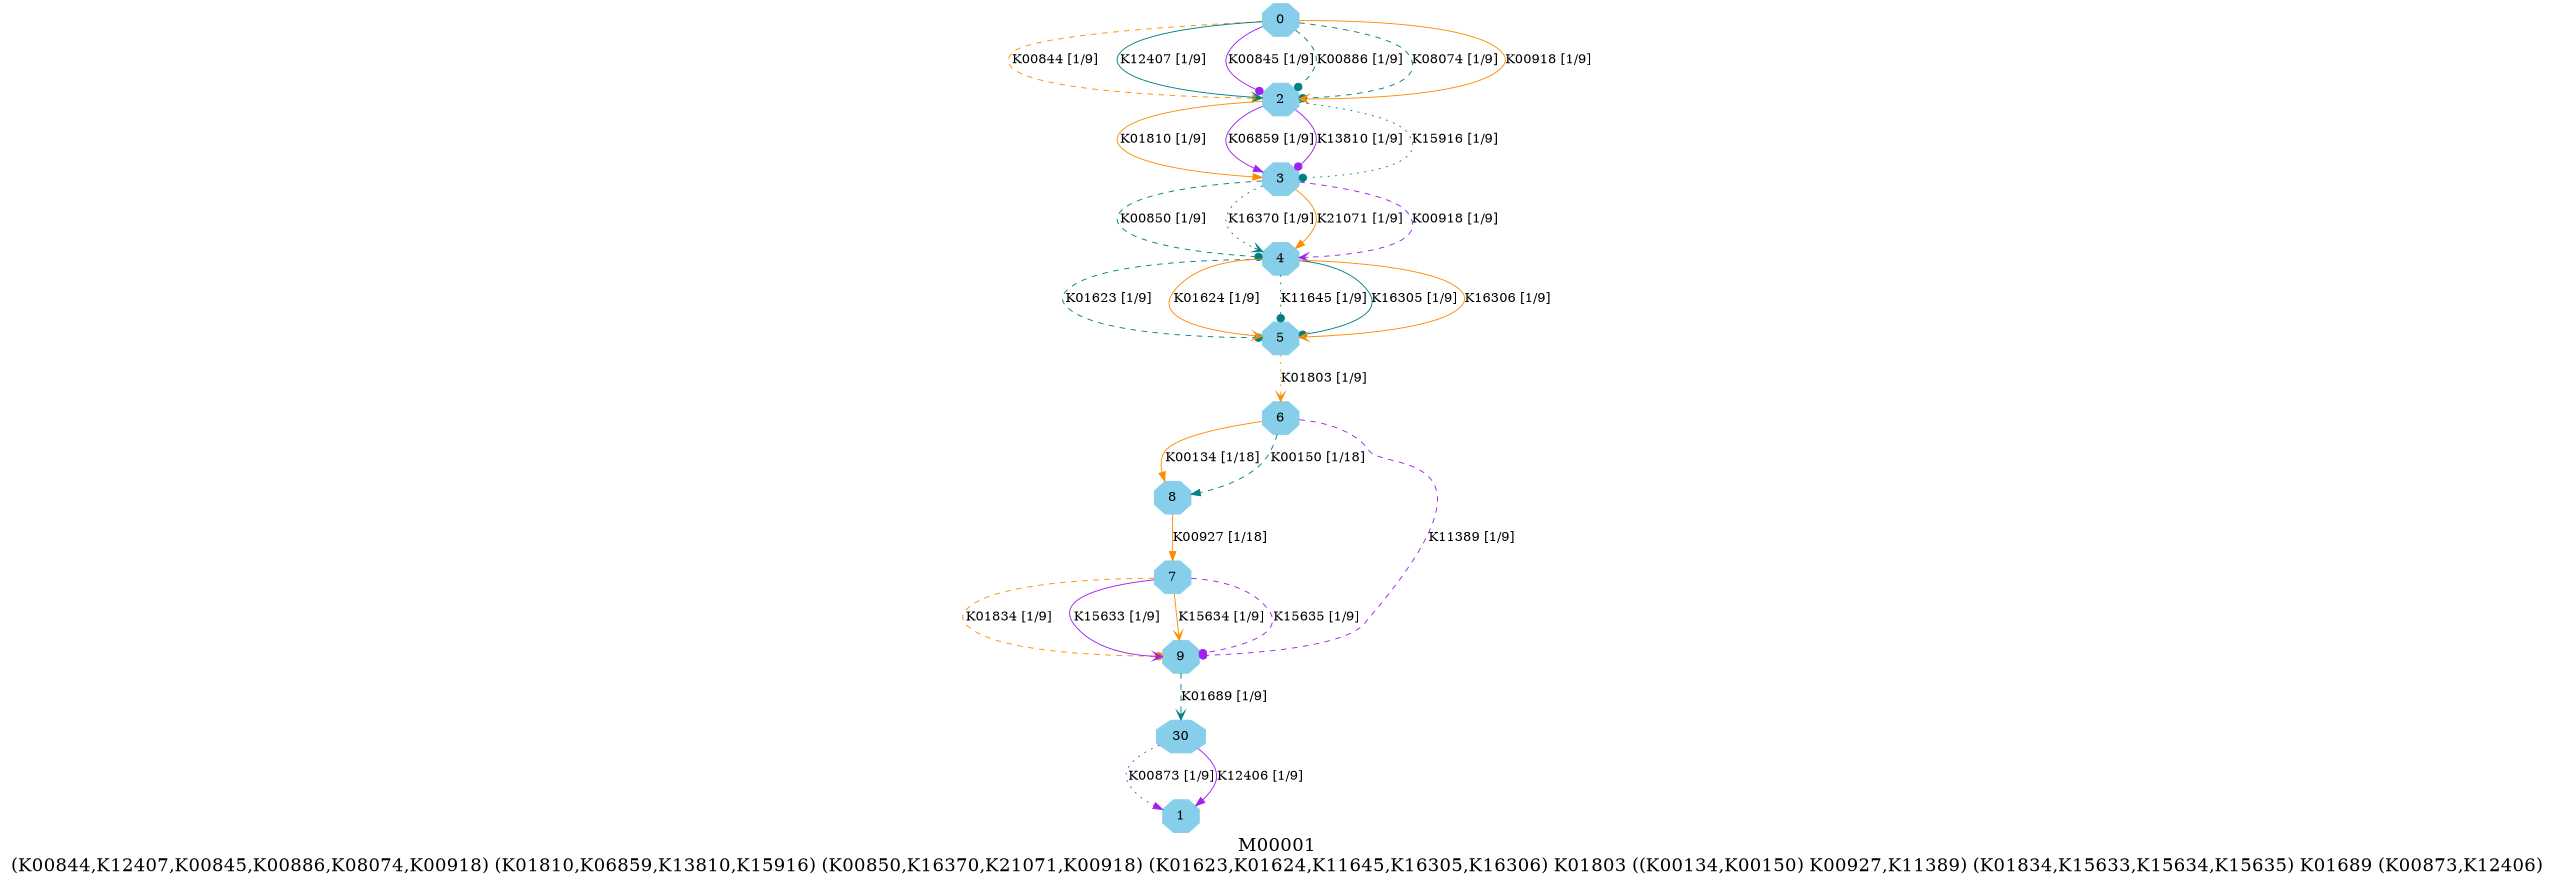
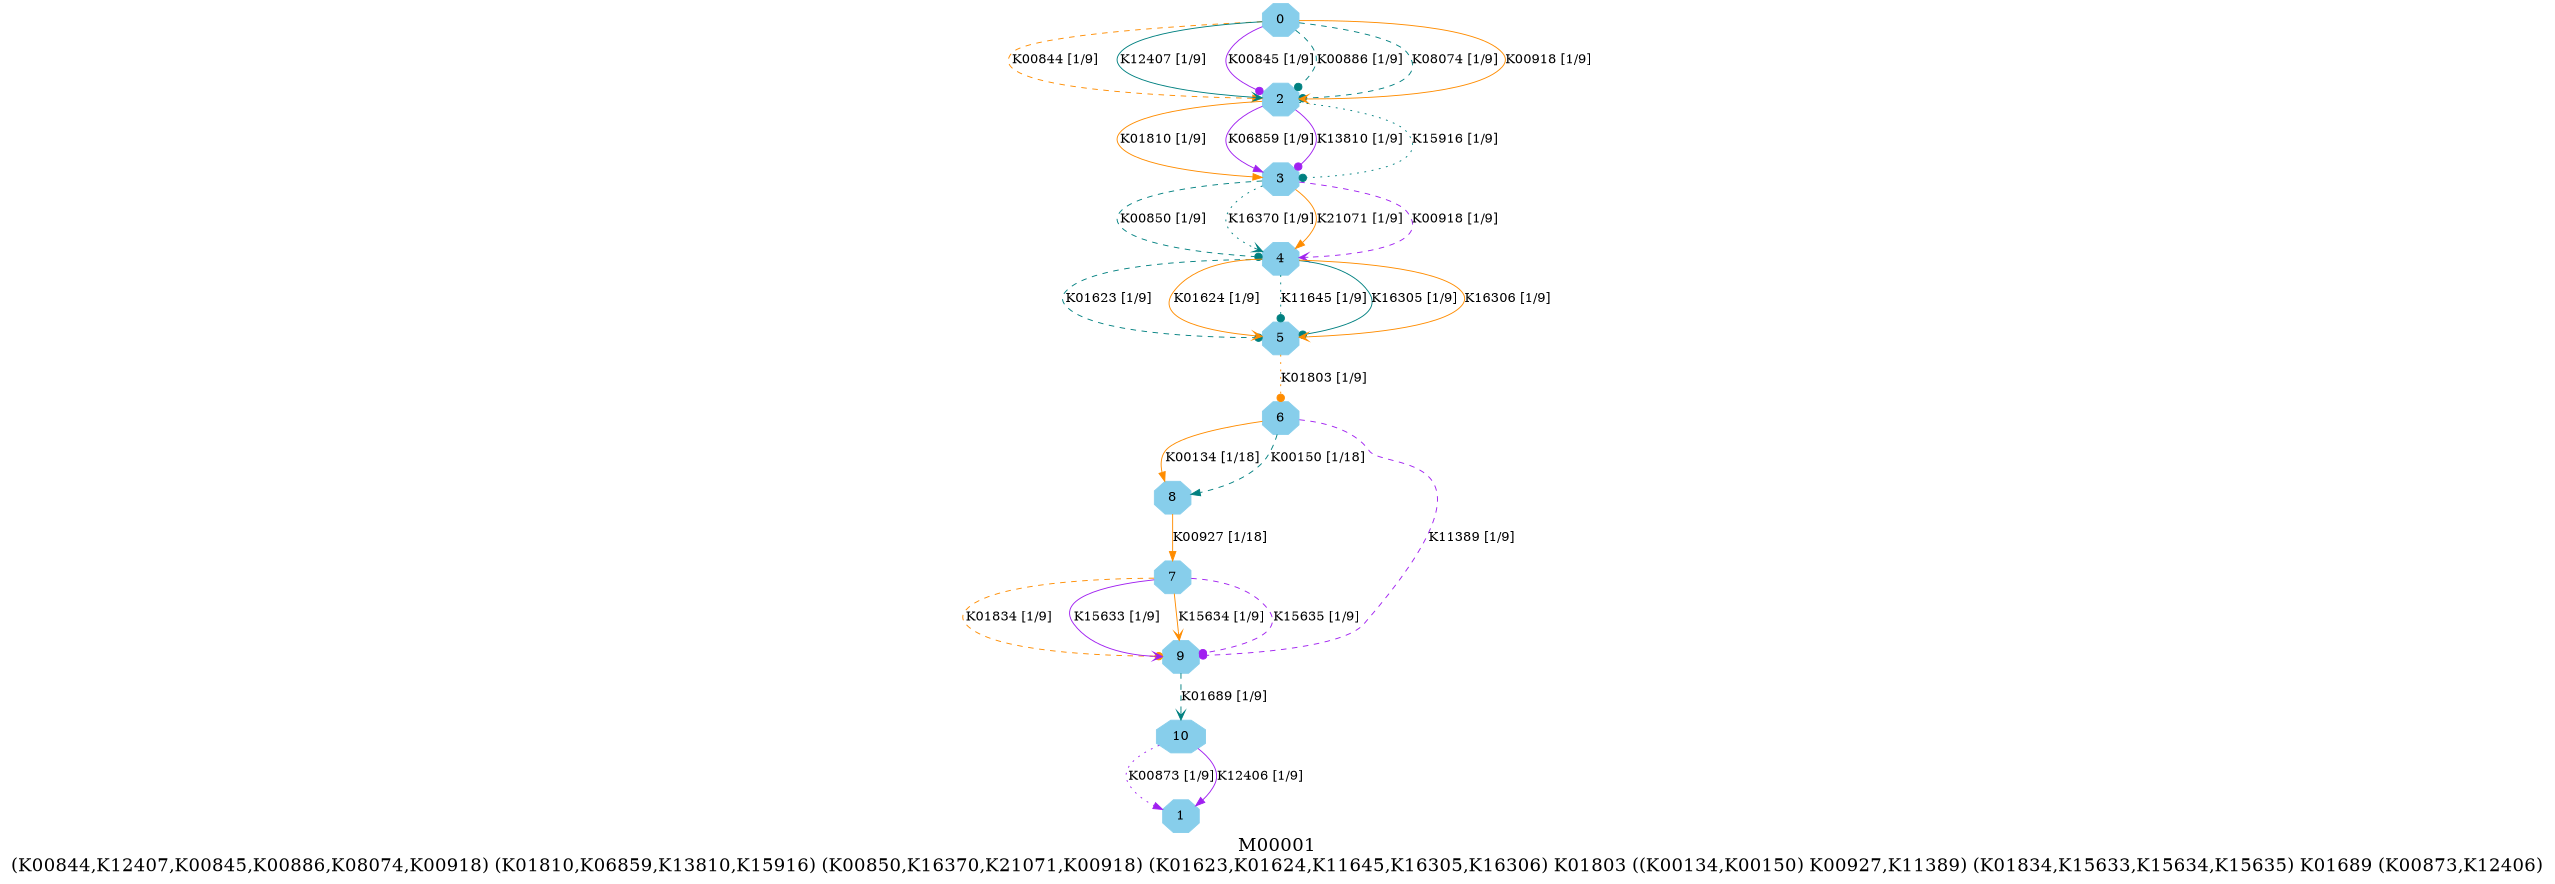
edge "5" -> "6": arrowhead vee -> dot
node "30": label "30" -> "10"
